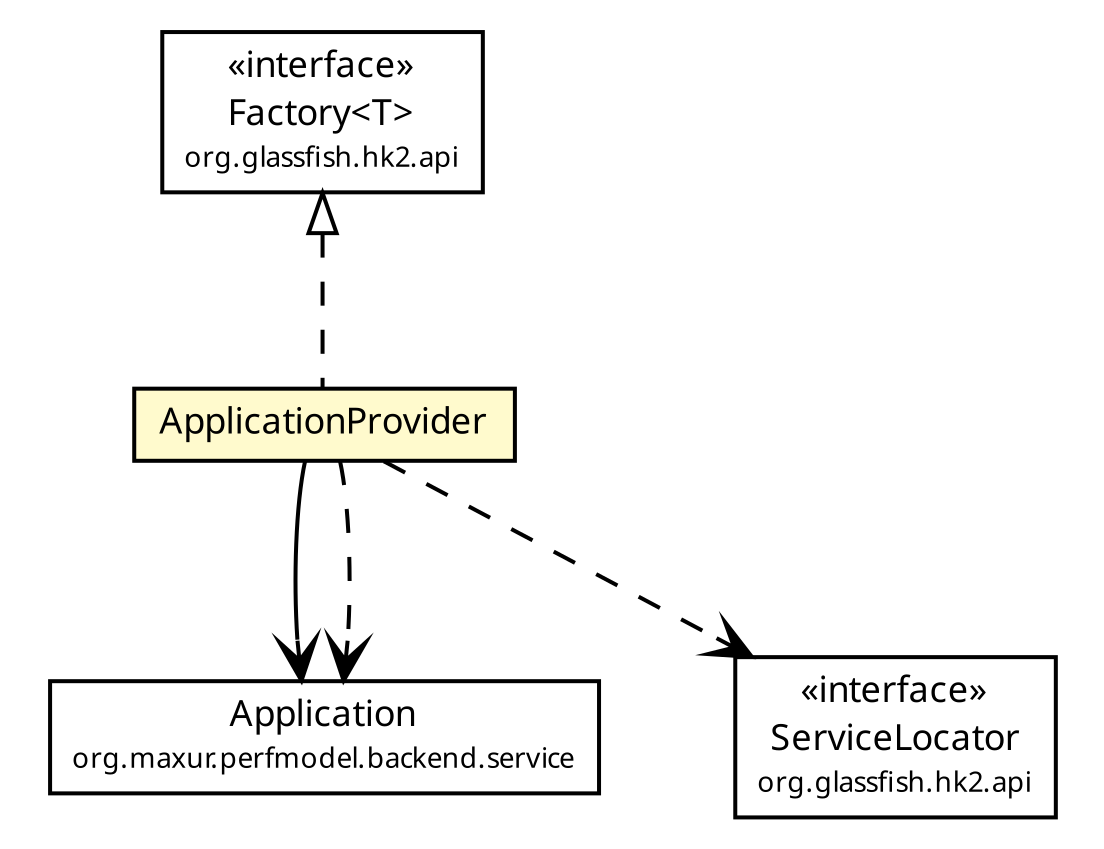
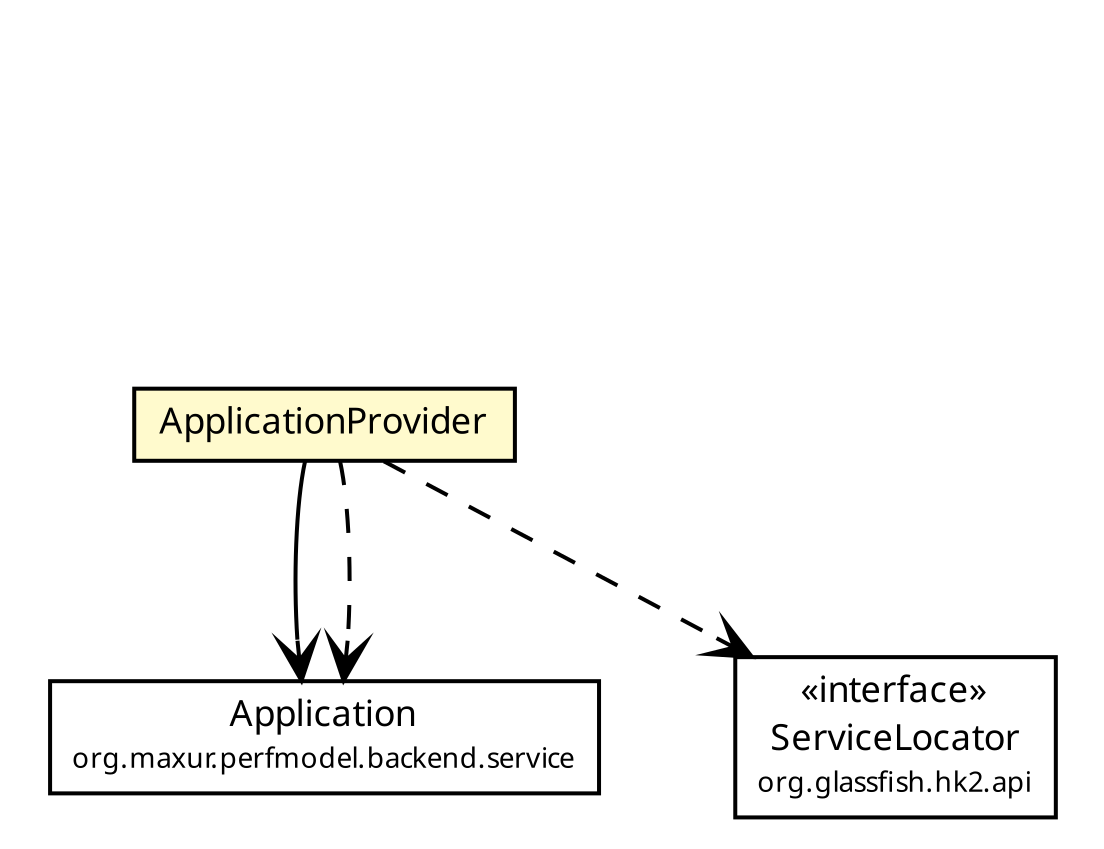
node "Factory<T>": removed
